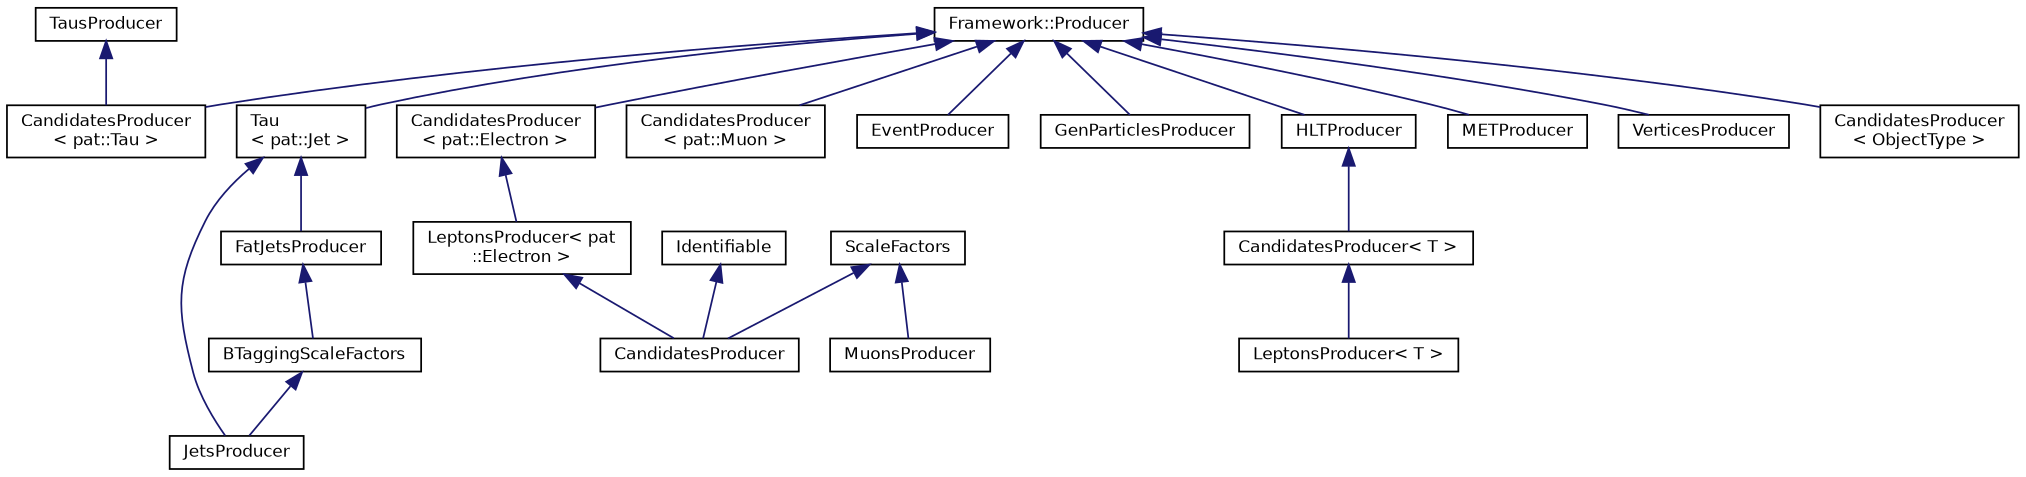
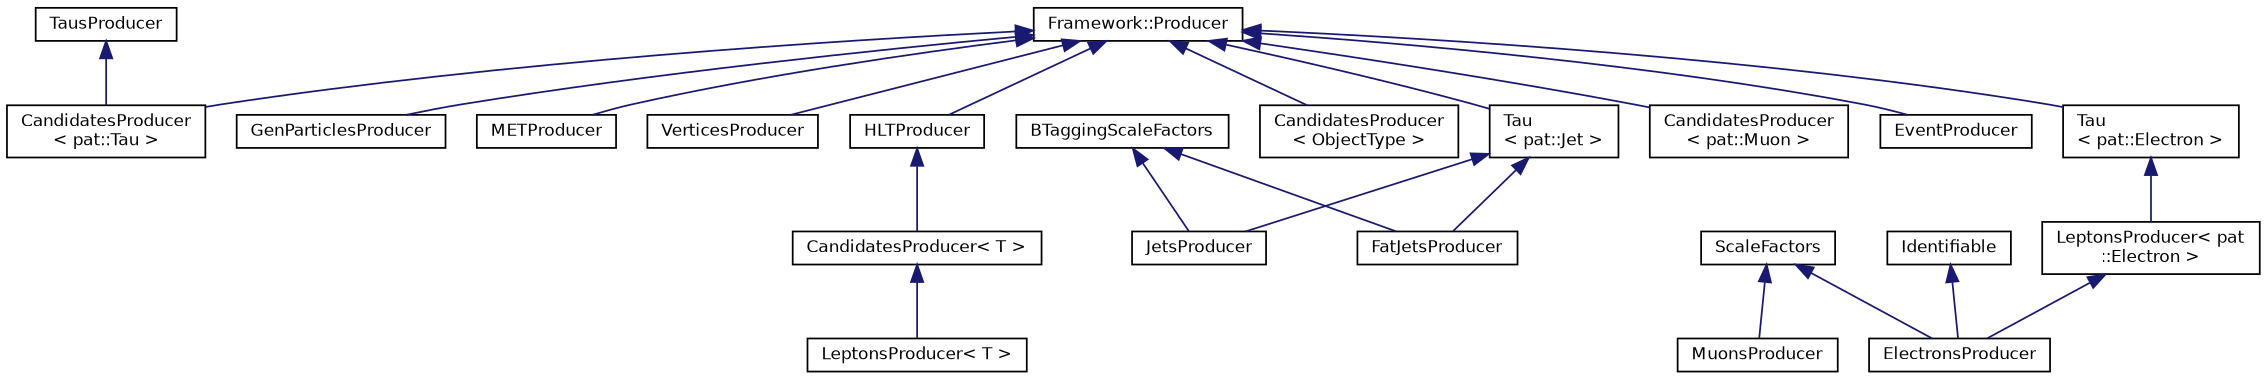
node "CandidatesProducer < pat::Electron >": label "CandidatesProducer < pat::Electron >" -> "Tau < pat::Electron >"
edge "BTaggingScaleFactors" -> "FatJetsProducer": reversed
node "CandidatesProducer": label "CandidatesProducer" -> "ElectronsProducer"
